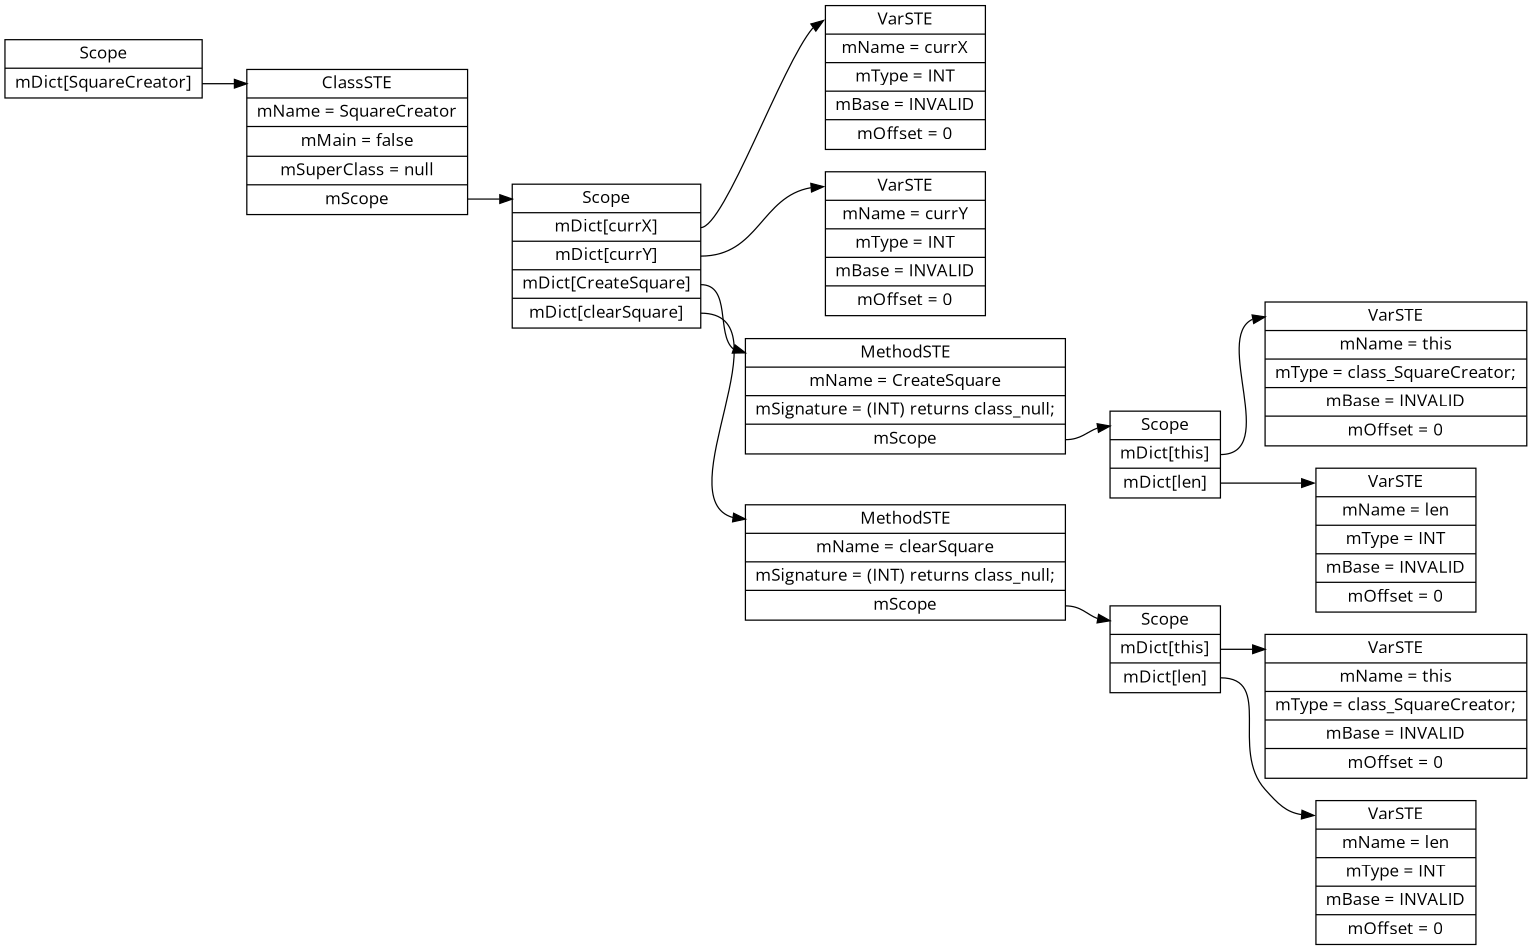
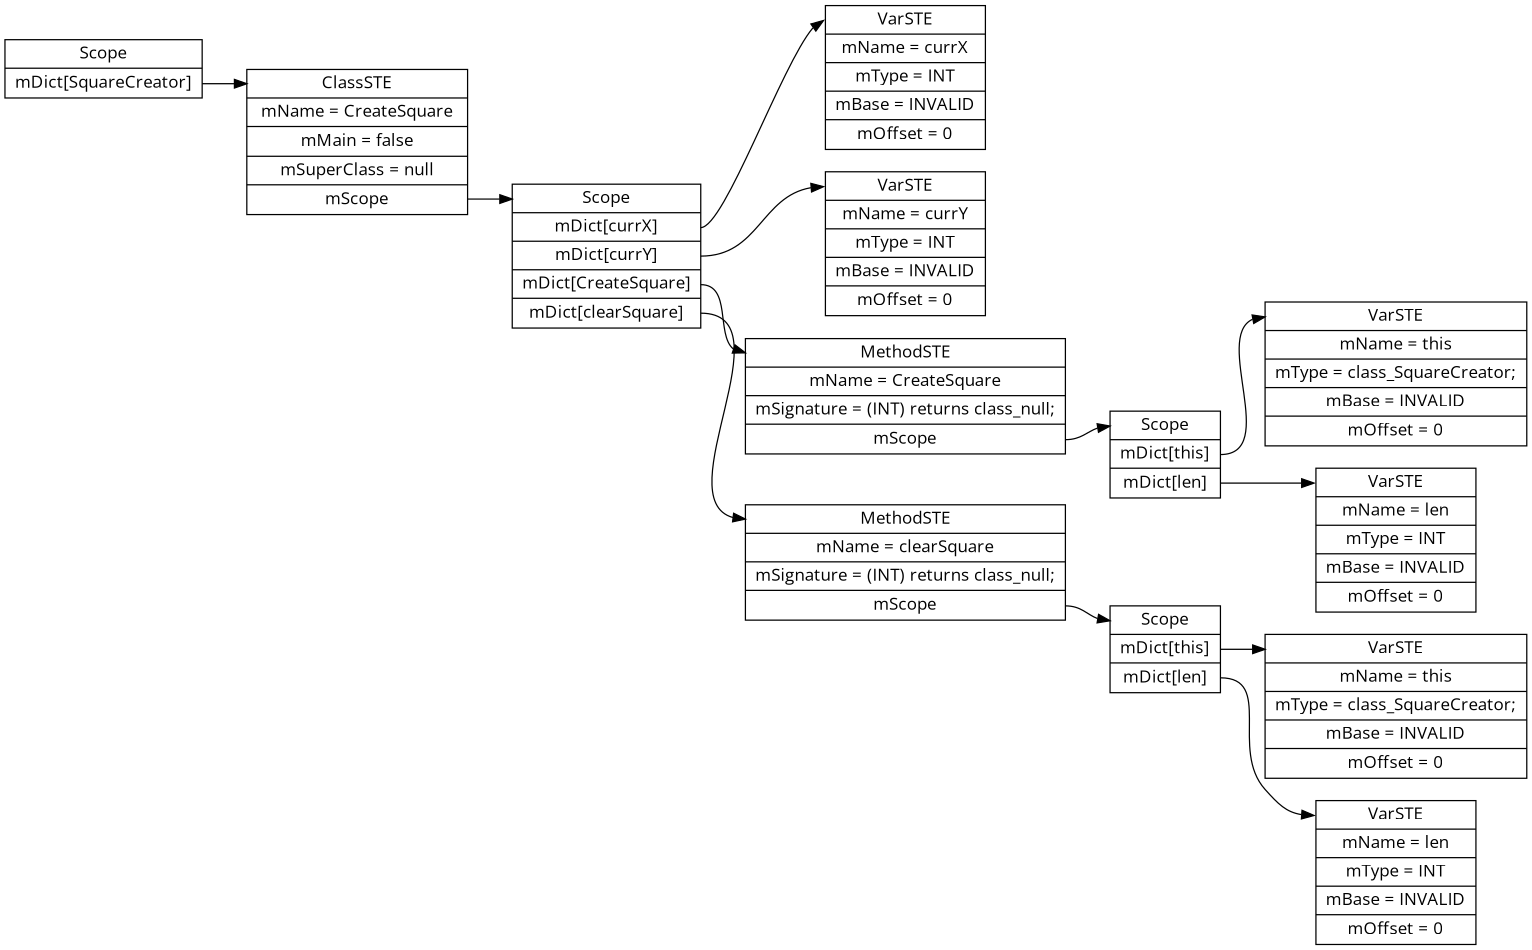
node "ClassSTE": text "mName = SquareCreator" -> "mName = CreateSquare"
